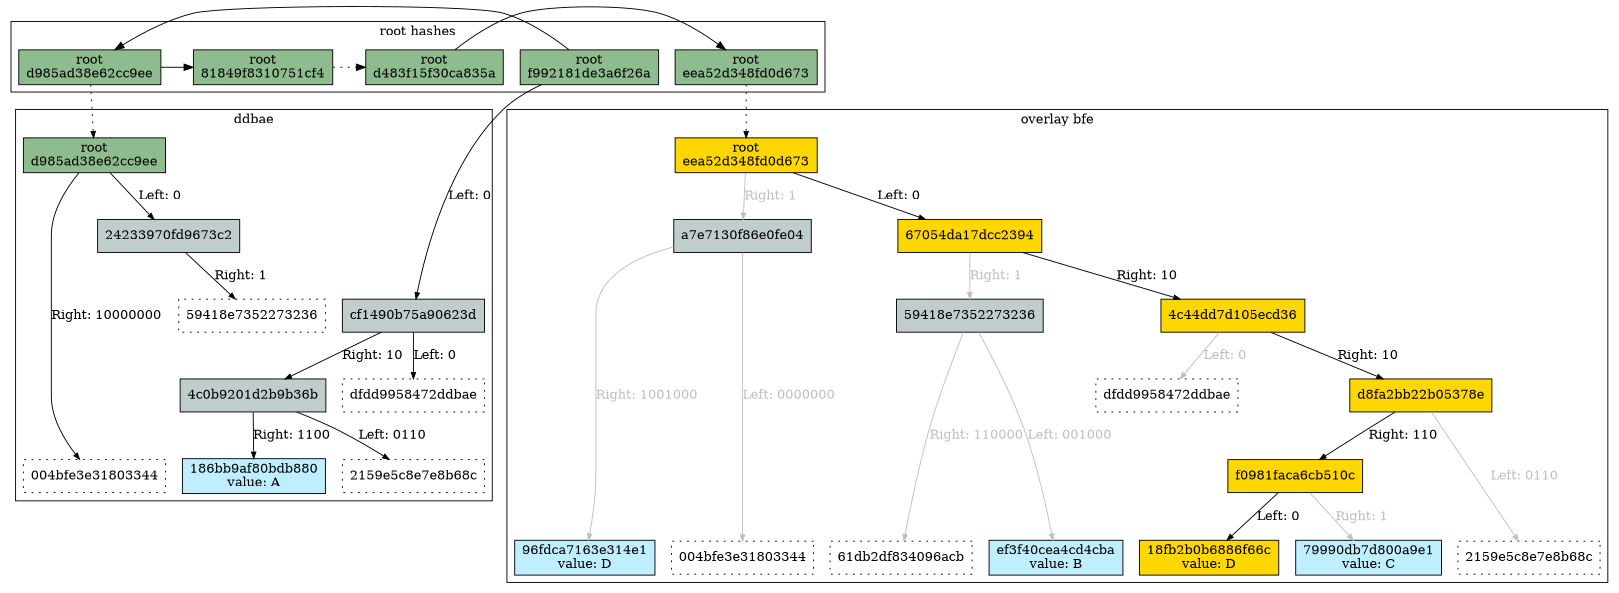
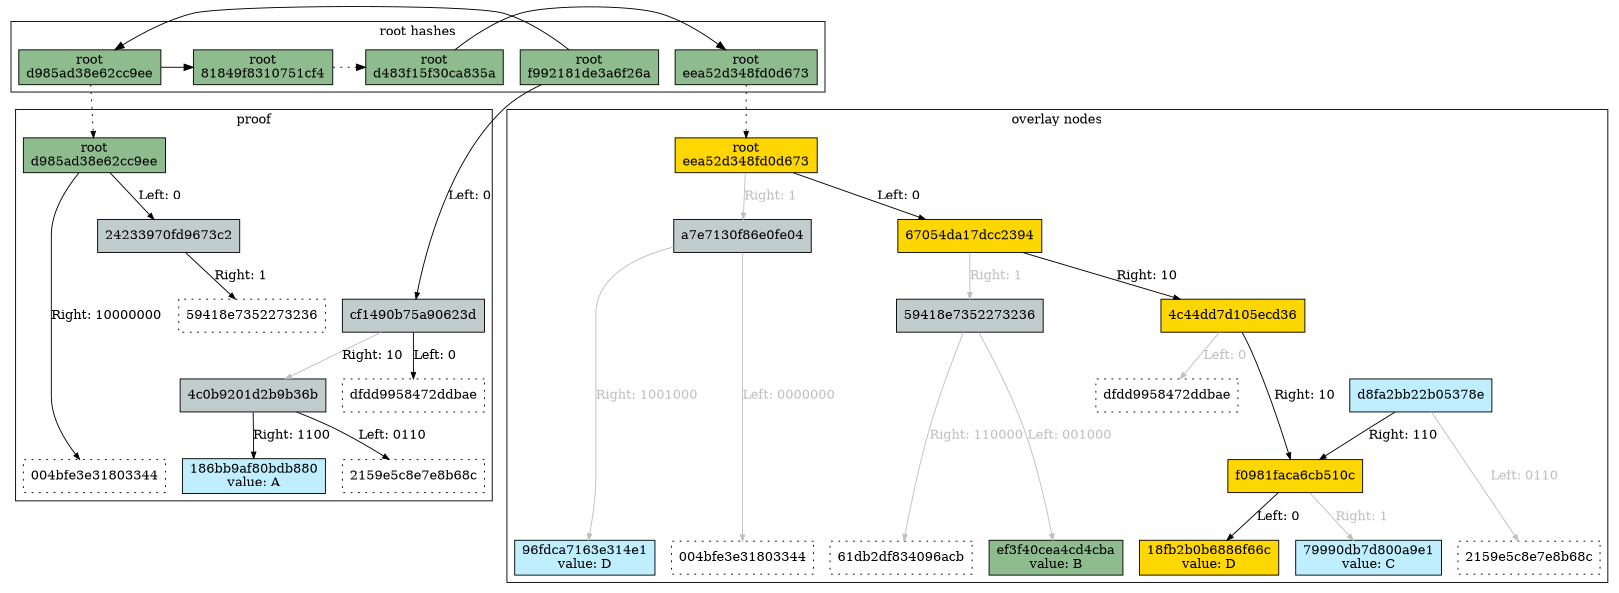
cluster "ddbae": label "ddbae" -> "proof"
cluster "overlay bfe": label "overlay bfe" -> "overlay nodes"
edge "cf1490b75a90623d" -> "4c0b9201d2b9b36b": color black -> gray75
edge "4c44dd7d105ecd36" -> "d8fa2bb22b05378e": now "4c44dd7d105ecd36" -> "f0981faca6cb510c"
node "d8fa2bb22b05378e": fillcolor gold1 -> lightblue1
node "ef3f40cea4cd4cba value: B": fillcolor lightblue1 -> darkseagreen
